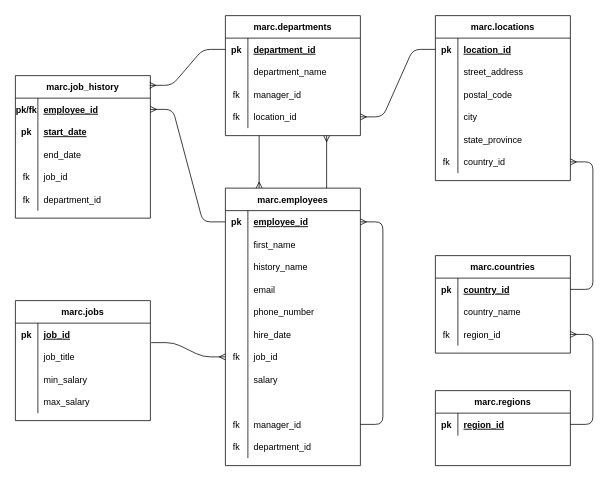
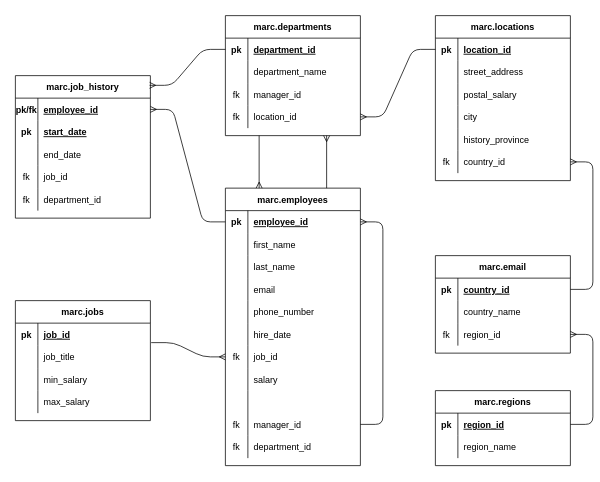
node "postal_code": label "postal_code" -> "postal_salary"
node "state_province": label "state_province" -> "history_province"
node "history_name": label "history_name" -> "last_name"
node "marc.countries": label "marc.countries" -> "marc.email"
node "region_name": added
